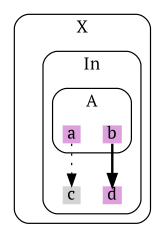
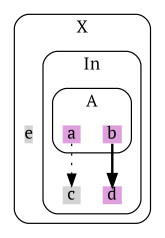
node "e": added
